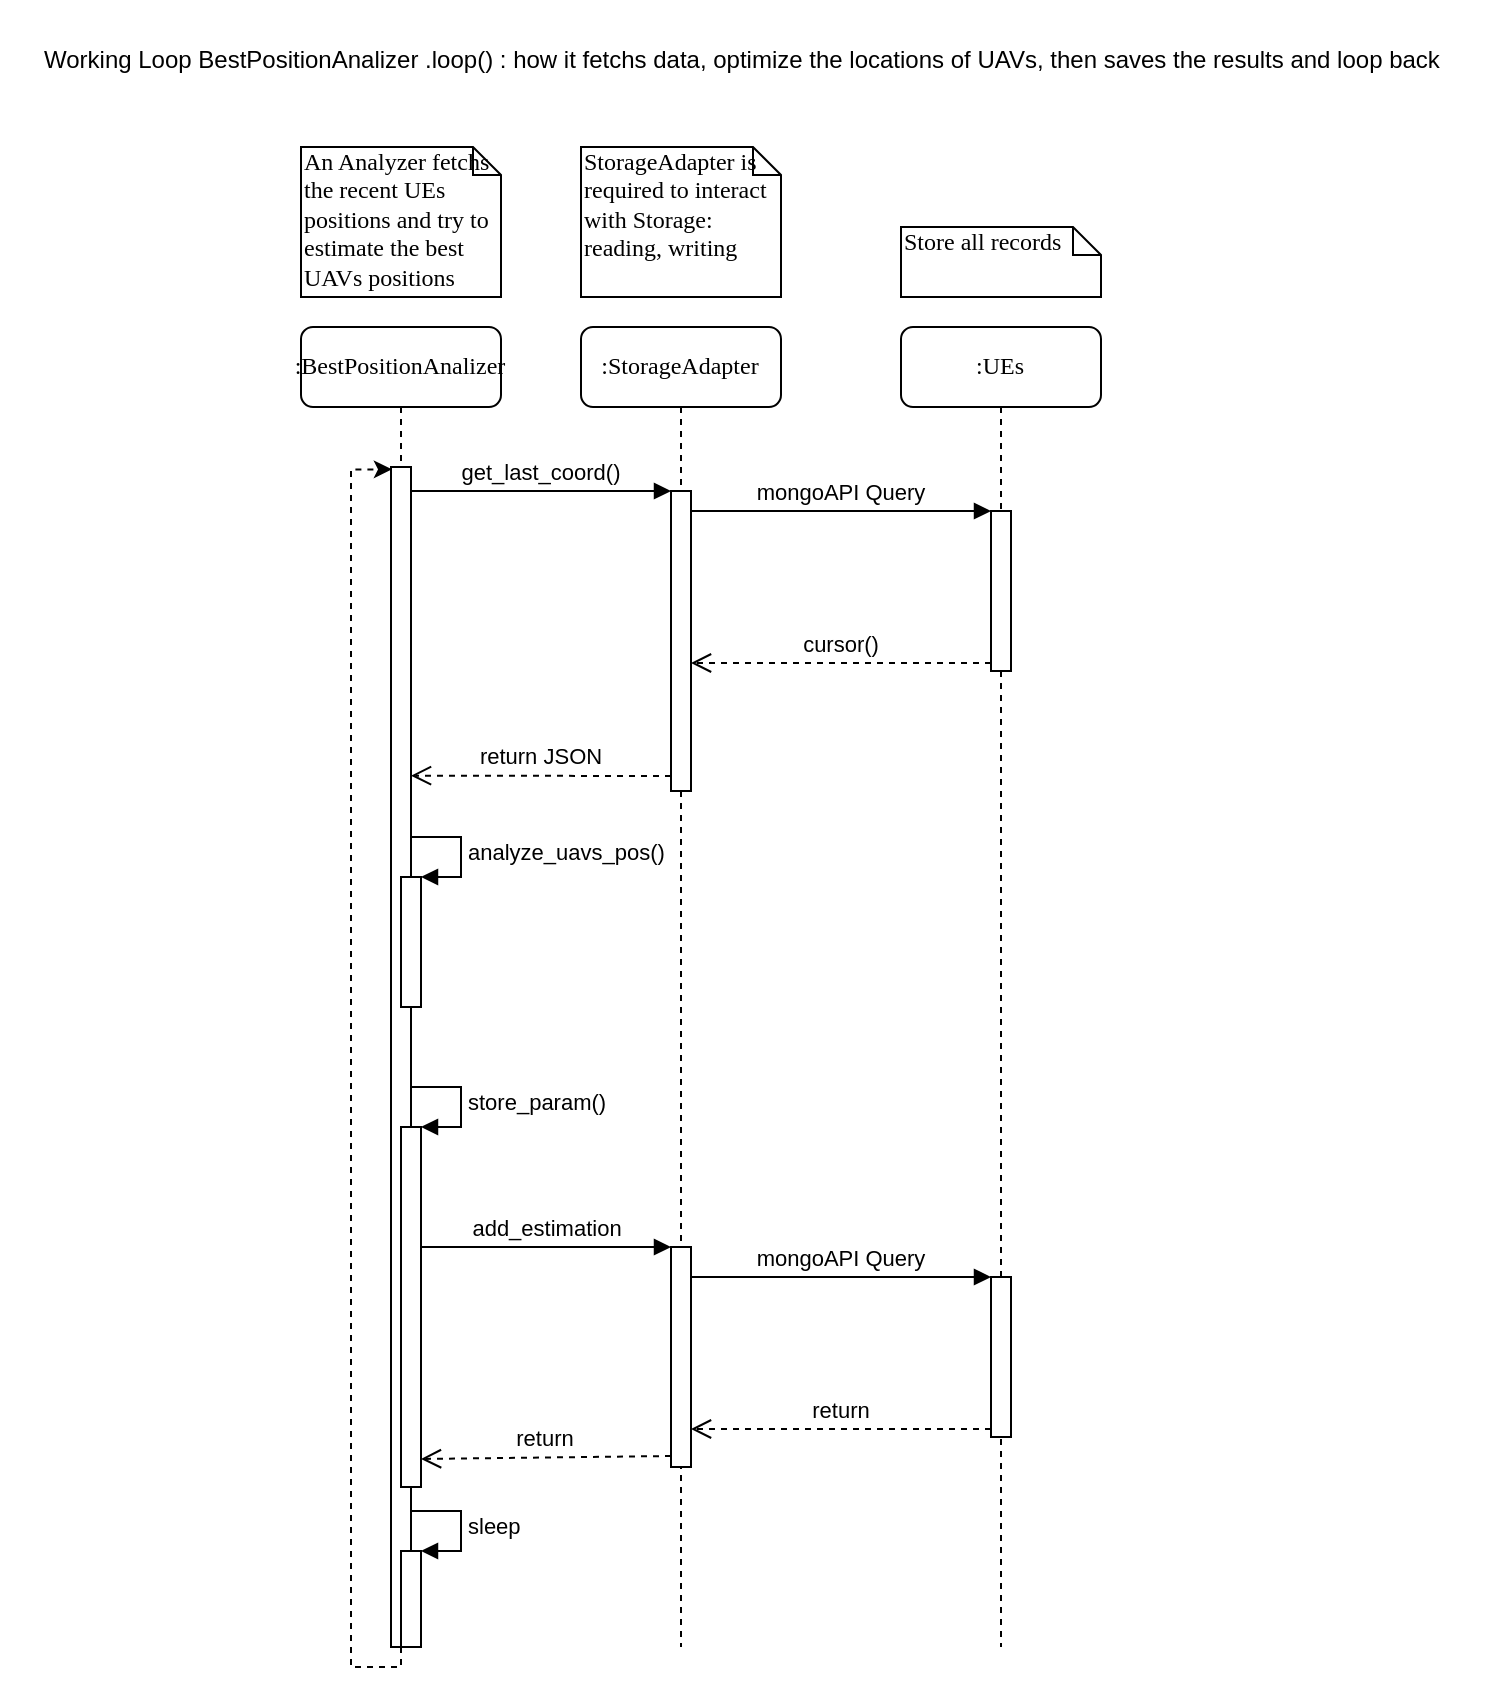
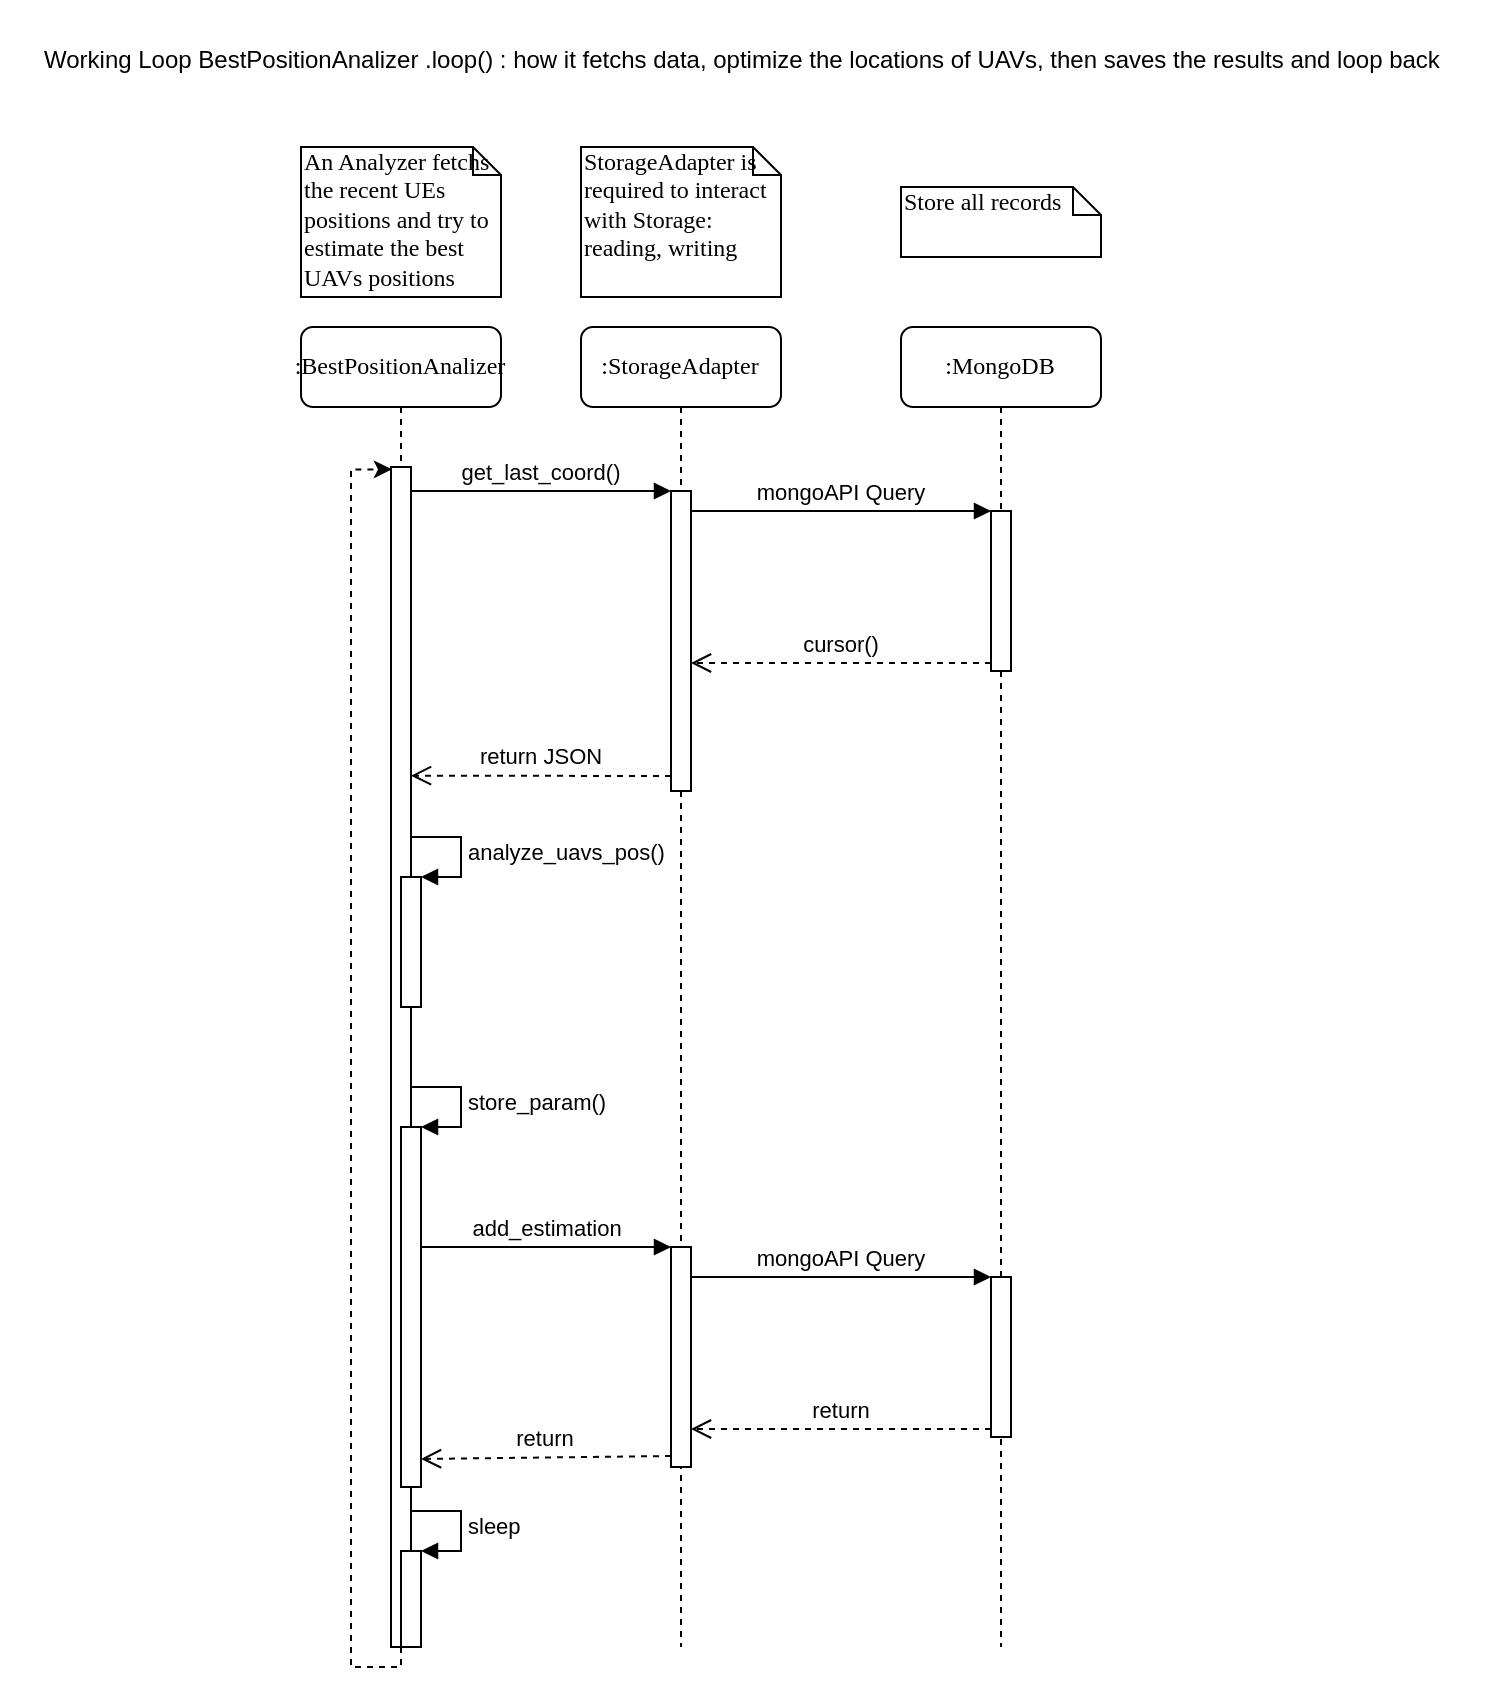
node "Store all records": moved (1001, 262) -> (1001, 222)
node ":UEs": label ":UEs" -> ":MongoDB"
